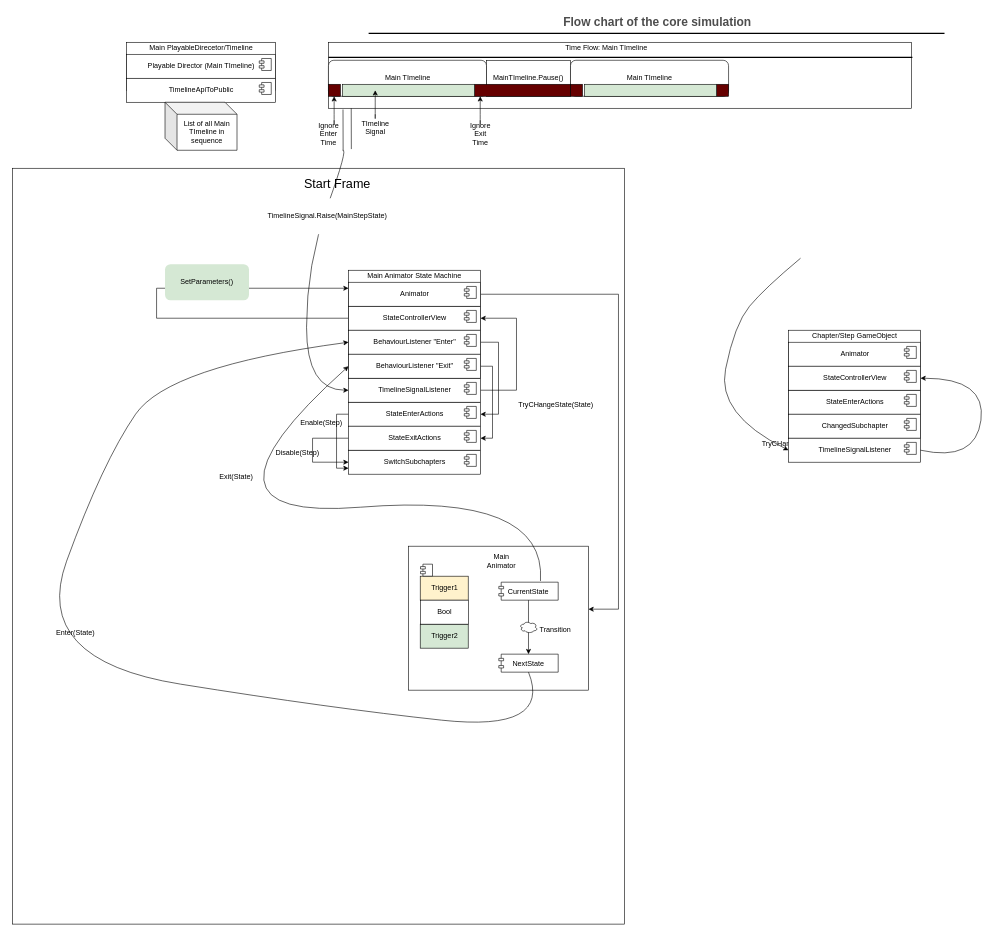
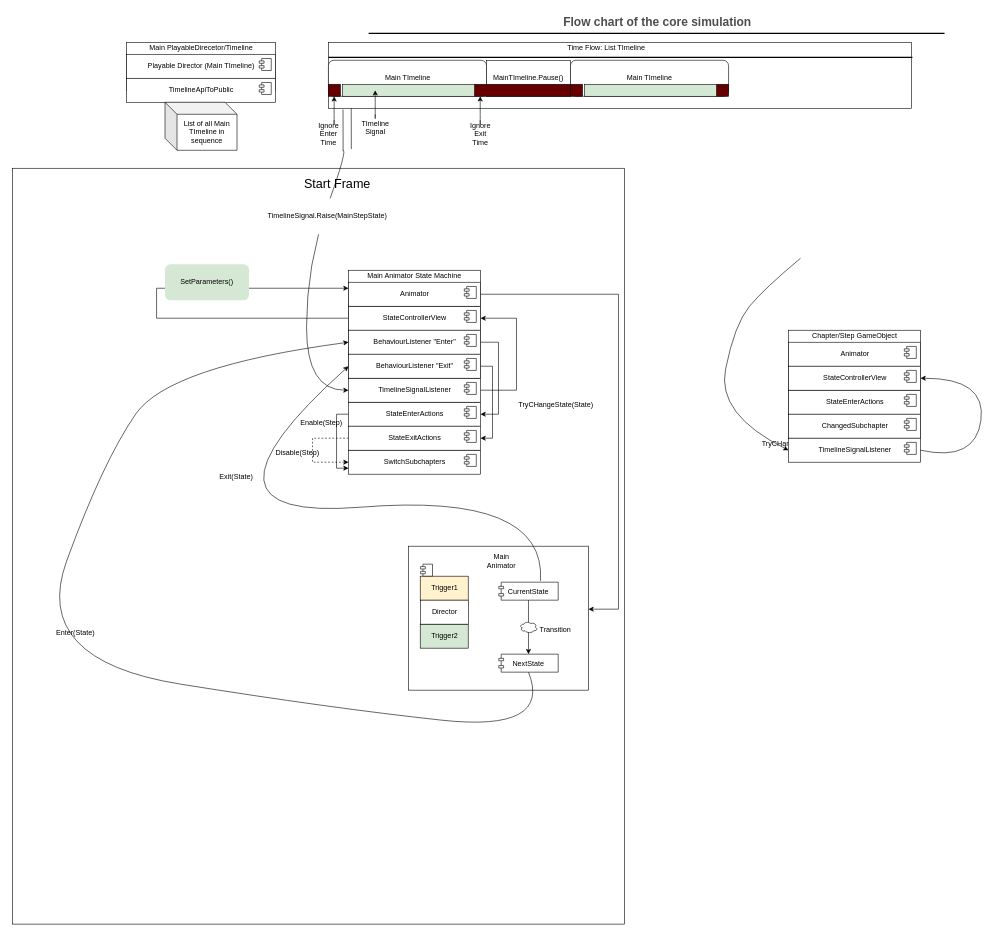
node "Time Flow: Main TImeline": label "Time Flow: Main TImeline" -> "Time Flow: List TImeline"
edge "StateExitActions" -> "SwitchSubchapters": style solid -> dashed
node "Bool": label "Bool" -> "Director"
